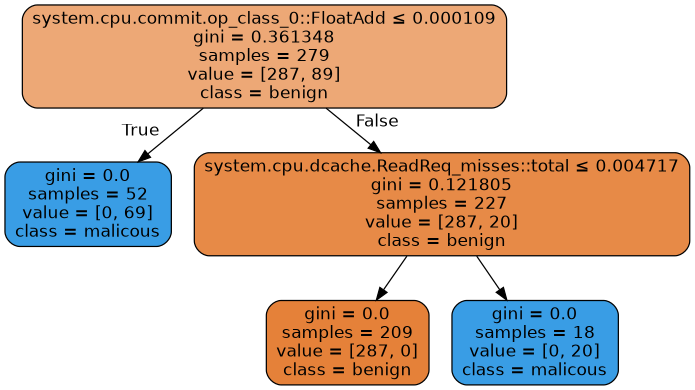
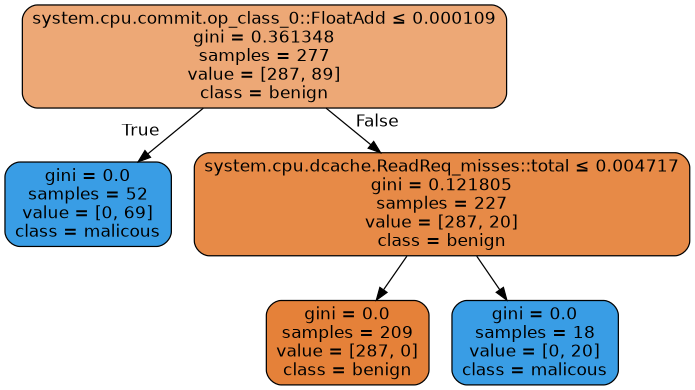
node "system.cpu.commit.op_class_0::FloatAdd ≤ 0.000109": text "samples = 279" -> "samples = 277"
